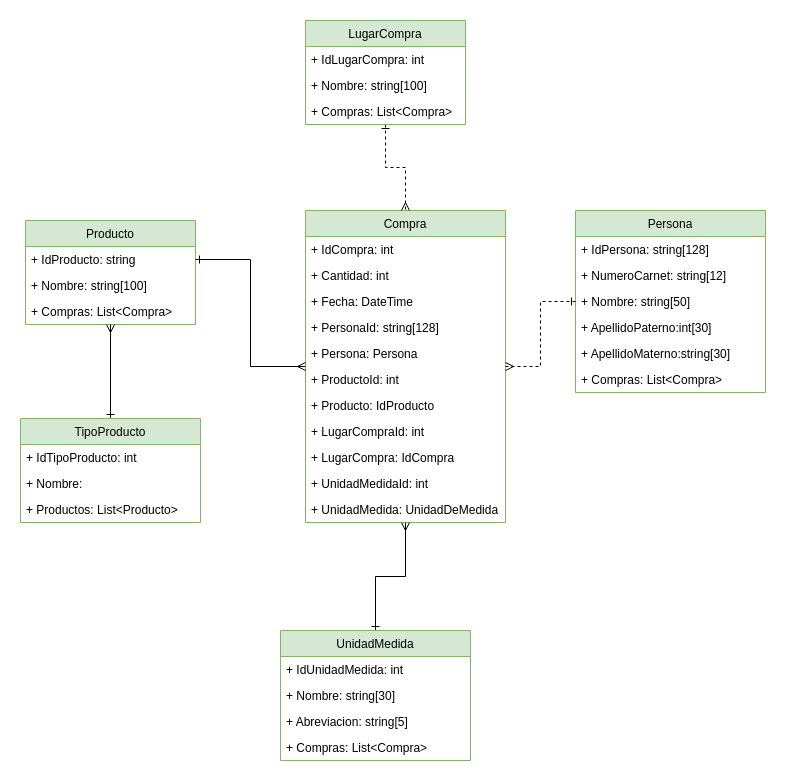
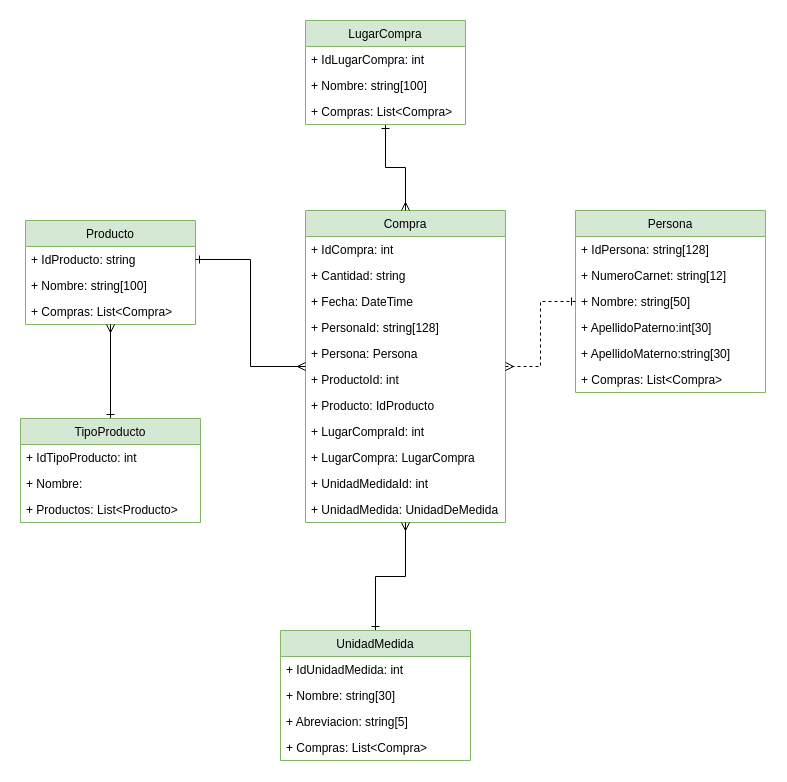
edge "LugarCompra" -- "Compra": style dashed -> solid
node "+ Cantidad: int": label "+ Cantidad: int" -> "+ Cantidad: string"
node "+ LugarCompra: IdCompra": label "+ LugarCompra: IdCompra" -> "+ LugarCompra: LugarCompra"
